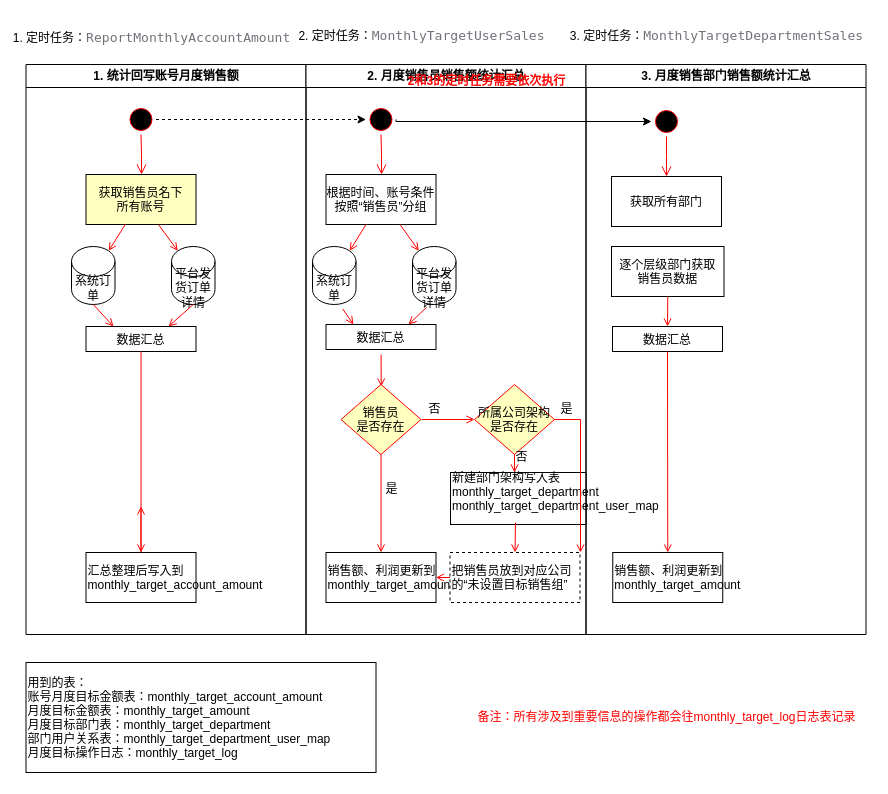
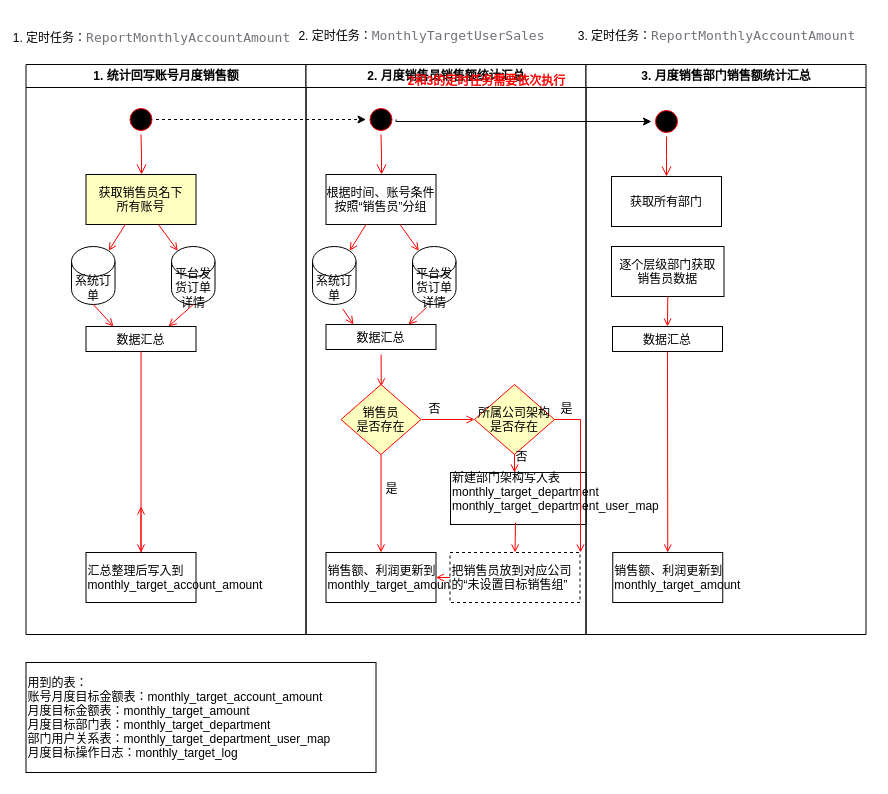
node "3. 定时任务：MonthlyTargetDepartmentSales": label "3. 定时任务：MonthlyTargetDepartmentSales" -> "3. 定时任务：ReportMonthlyAccountAmount"
node "备注：所有涉及到重要信息的操作都会往monthly_target_log日志表记录": removed
